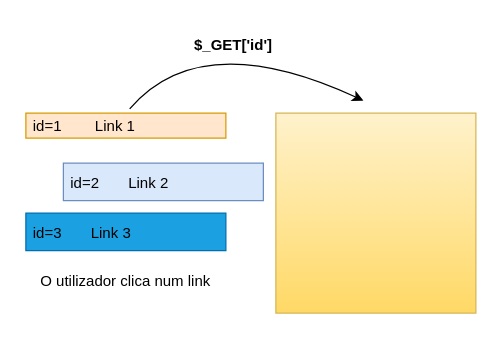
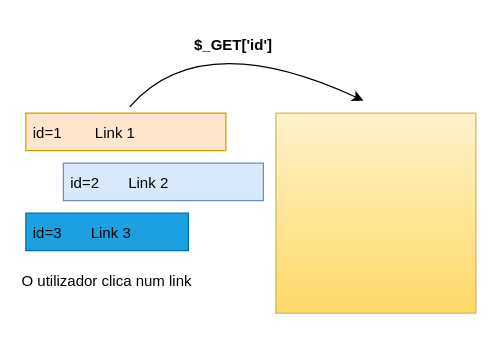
node "id=1 Link 1": size 200x25 -> 200x38
node "id=3 Link 3": size 200x38 -> 163x38
node "O utilizador clica num link": moved (126, 282) -> (107, 282)
